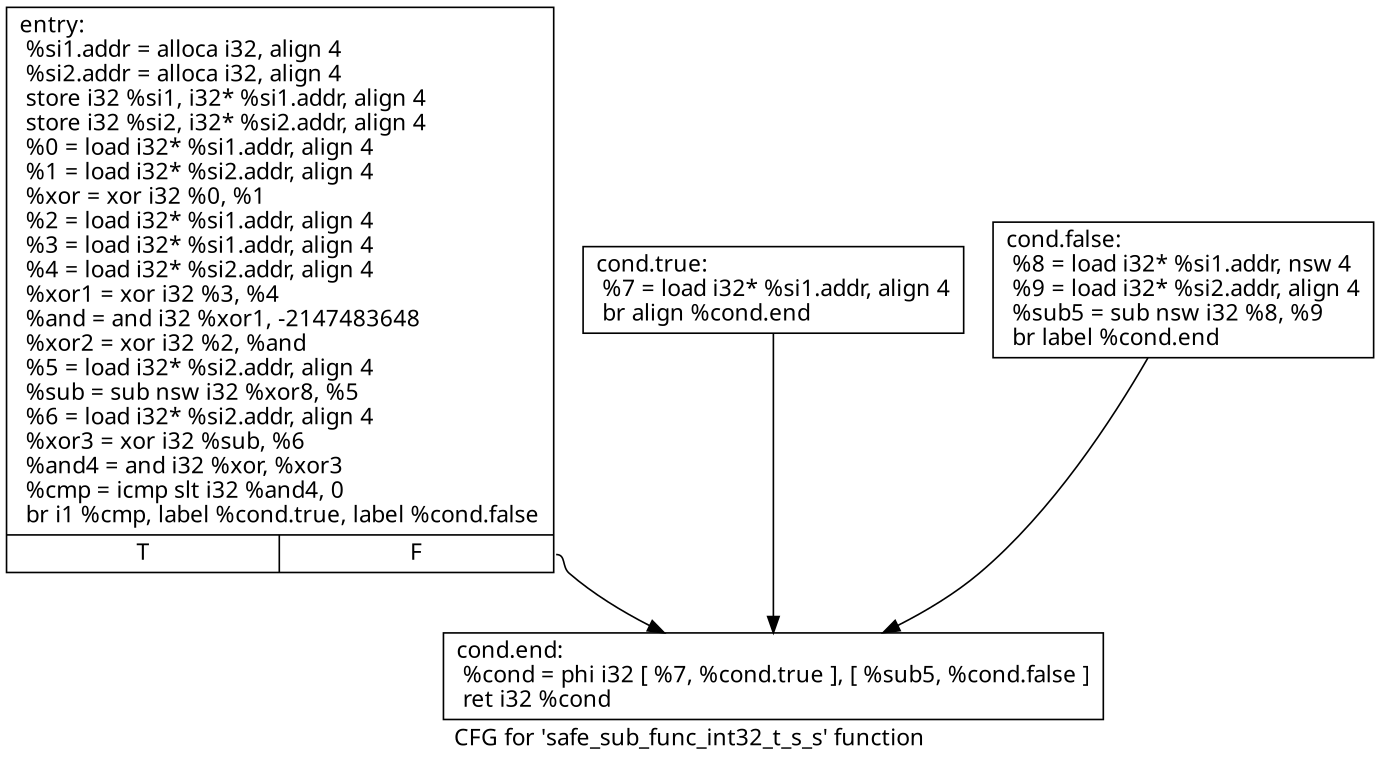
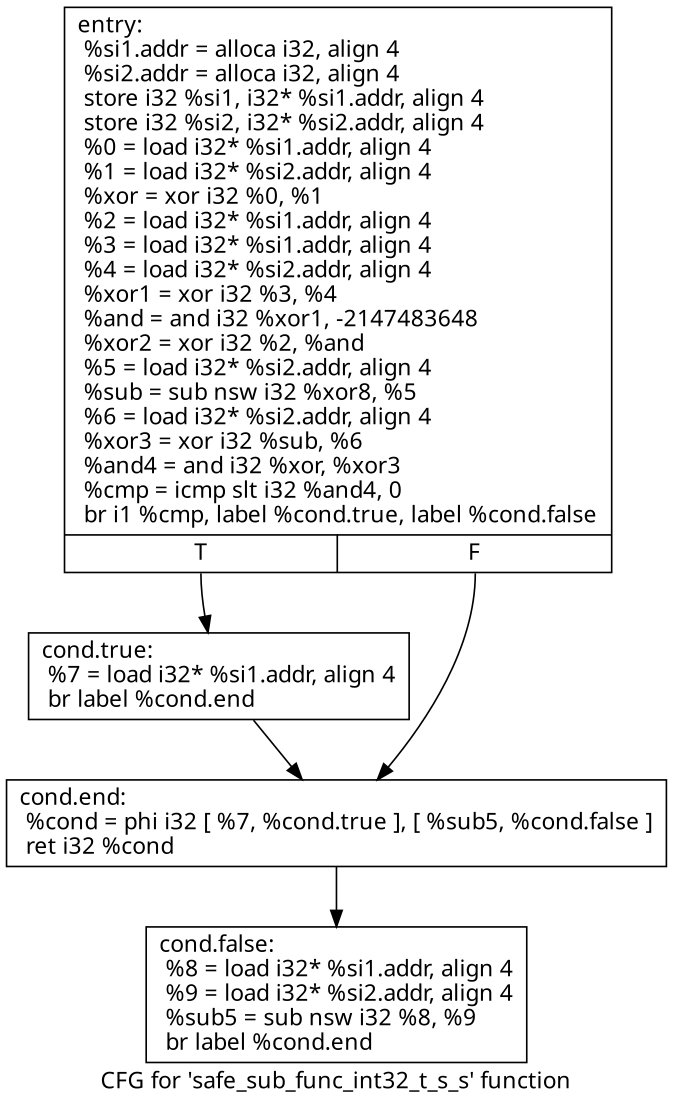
node "cond.false:": text "%8 = load i32* %si1.addr, nsw 4" -> "%8 = load i32* %si1.addr, align 4"
node "cond.true:": text "br align %cond.end" -> "br label %cond.end"
edge "cond.false:" -> "cond.end:": reversed
edge "entry:" -> "cond.true:": added
